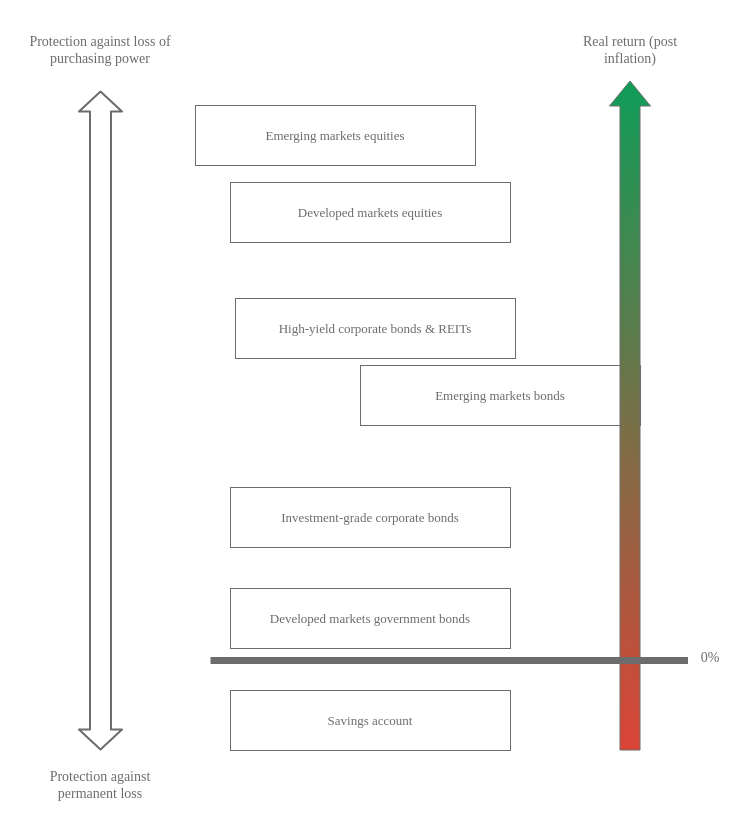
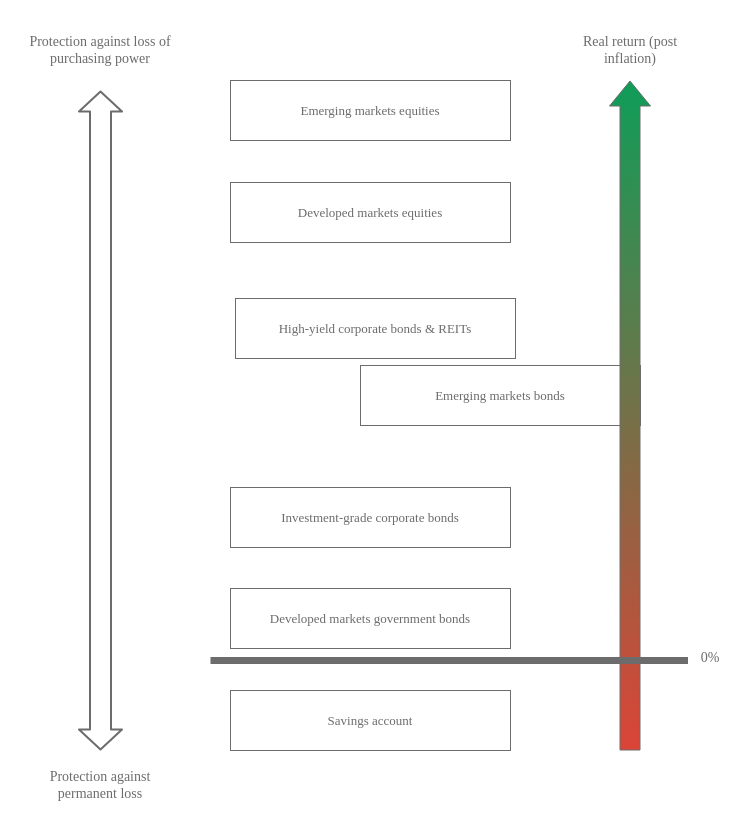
node "Emerging markets equities": moved (336, 136) -> (371, 111)
